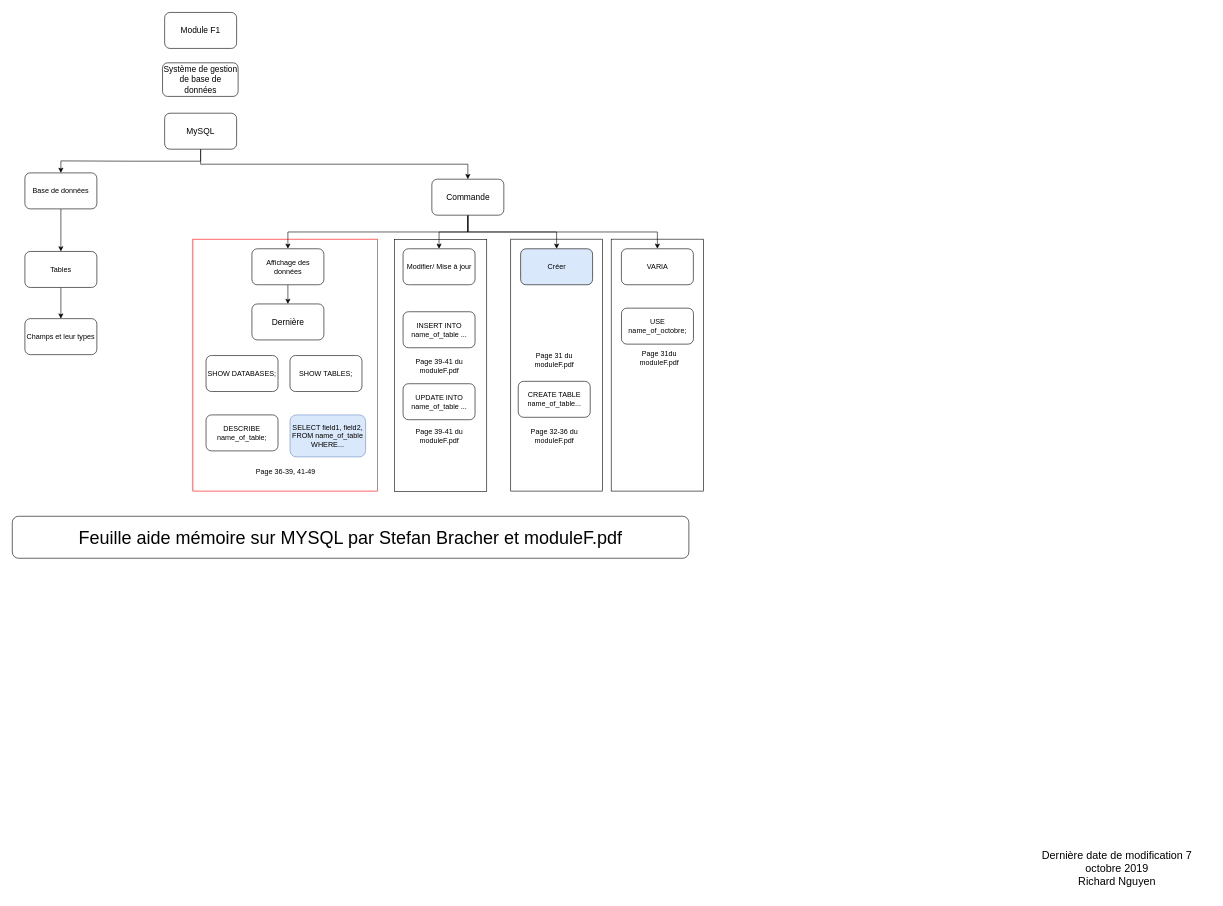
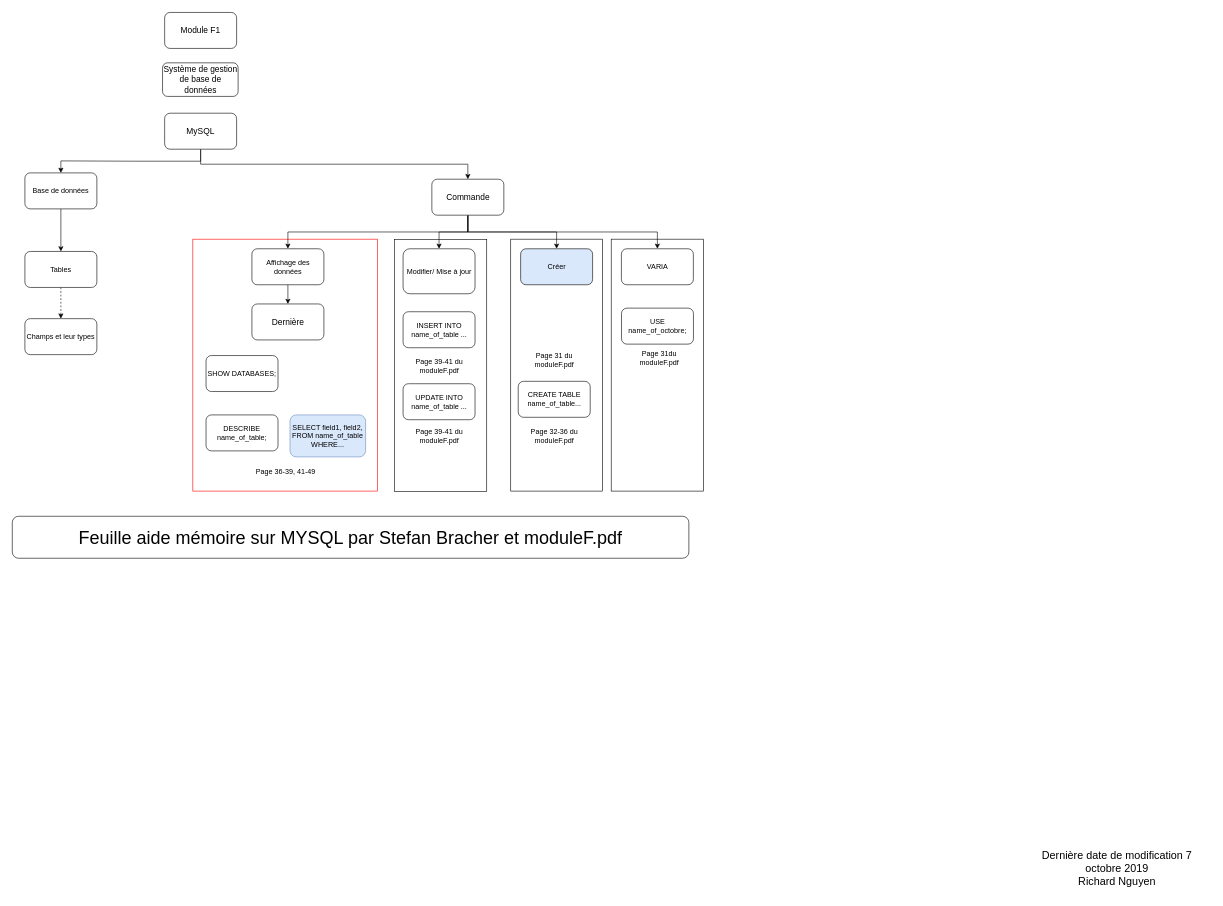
node "Modifier/ Mise à jour": size 72x36 -> 72x45
edge "Tables" -> "Champs et leur types": style solid -> dashed
node "SHOW TABLES;": removed
